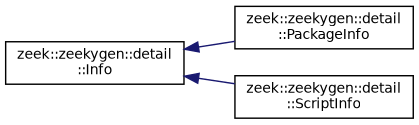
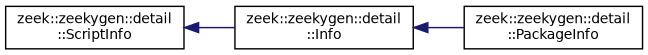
edge "zeek::zeekygen::detail ::ScriptInfo" -> "zeek::zeekygen::detail ::Info": reversed
